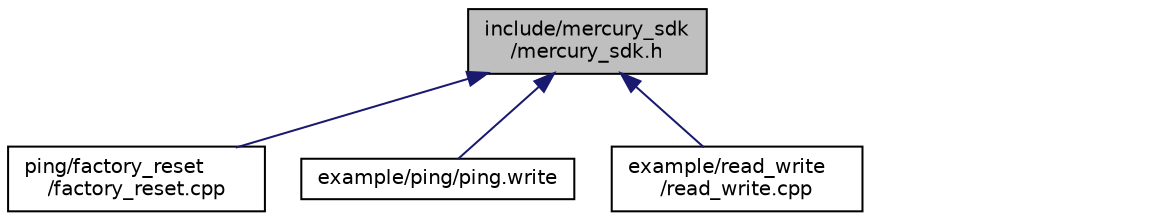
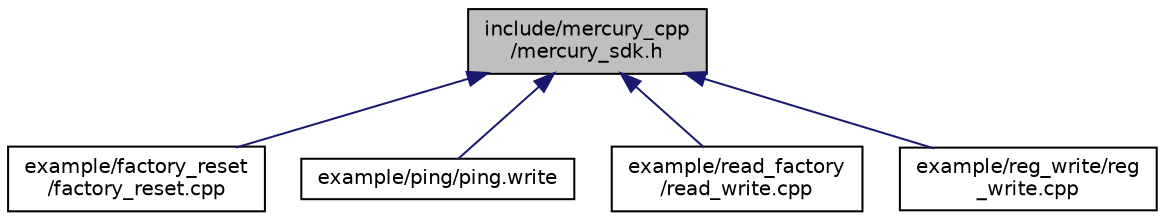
node "include/mercury_sdk /mercury_sdk.h": label "include/mercury_sdk /mercury_sdk.h" -> "include/mercury_cpp /mercury_sdk.h"
node "ping/factory_reset /factory_reset.cpp": label "ping/factory_reset /factory_reset.cpp" -> "example/factory_reset /factory_reset.cpp"
node "example/read_write /read_write.cpp": label "example/read_write /read_write.cpp" -> "example/read_factory /read_write.cpp"
node "example/reg_write/reg _write.cpp": added
